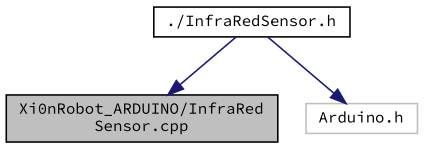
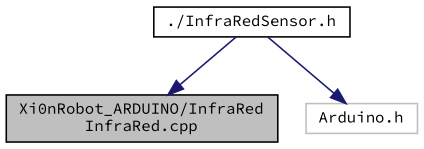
node "Xi0nRobot_ARDUINO/InfraRed Sensor.cpp": label "Xi0nRobot_ARDUINO/InfraRed Sensor.cpp" -> "Xi0nRobot_ARDUINO/InfraRed InfraRed.cpp"
